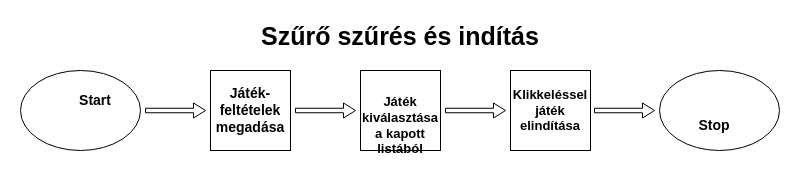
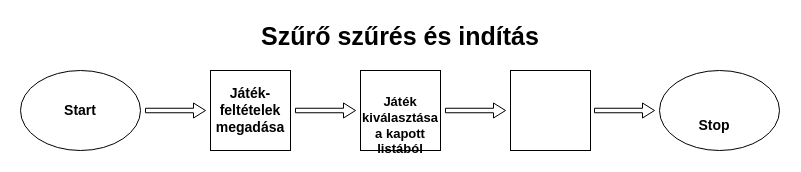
node "Start": moved (96, 101) -> (81, 111)
node "Klikkeléssel játék elindítása": removed
